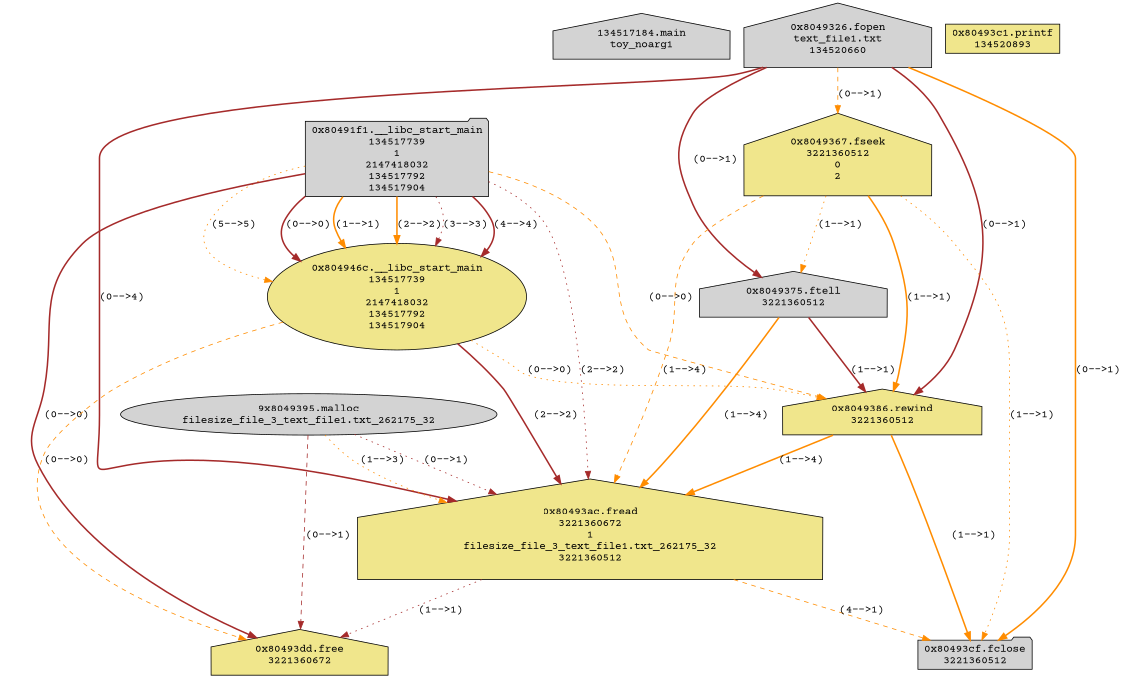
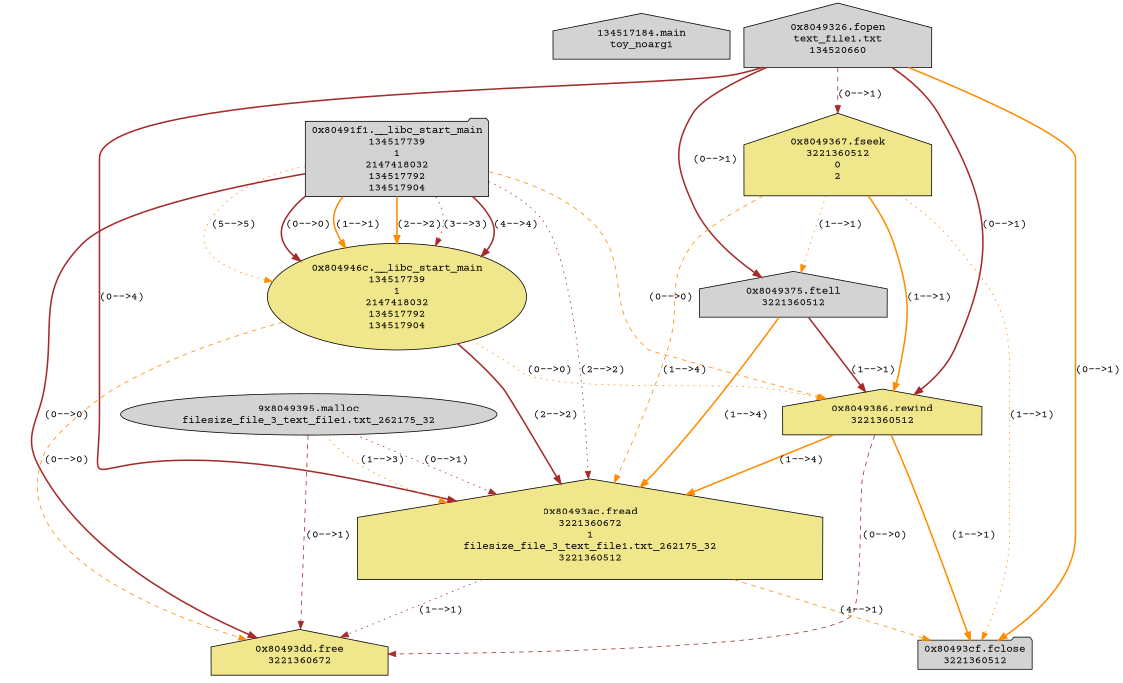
node "0x80493c1.printf 134520893": removed
edge "0x8049326.fopen text_file1.txt 134520660" -> "0x8049367.fseek 3221360512 0 2": color darkorange -> brown
edge "0x8049386.rewind 3221360512" -> "0x80493dd.free 3221360672": added, label "(0-->0)"
